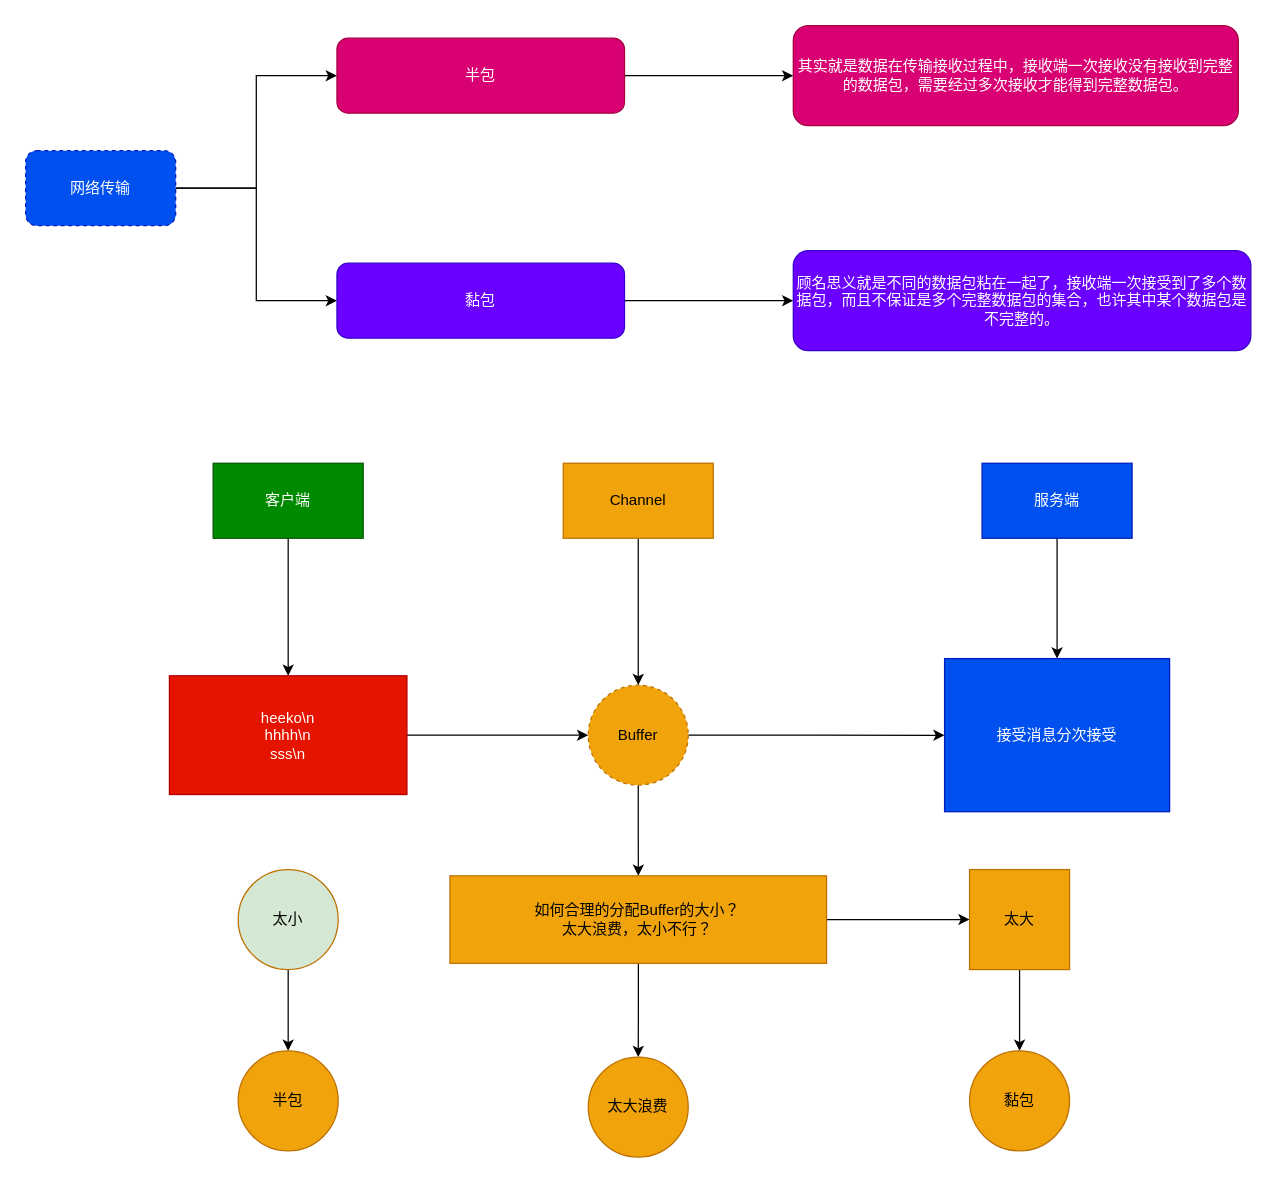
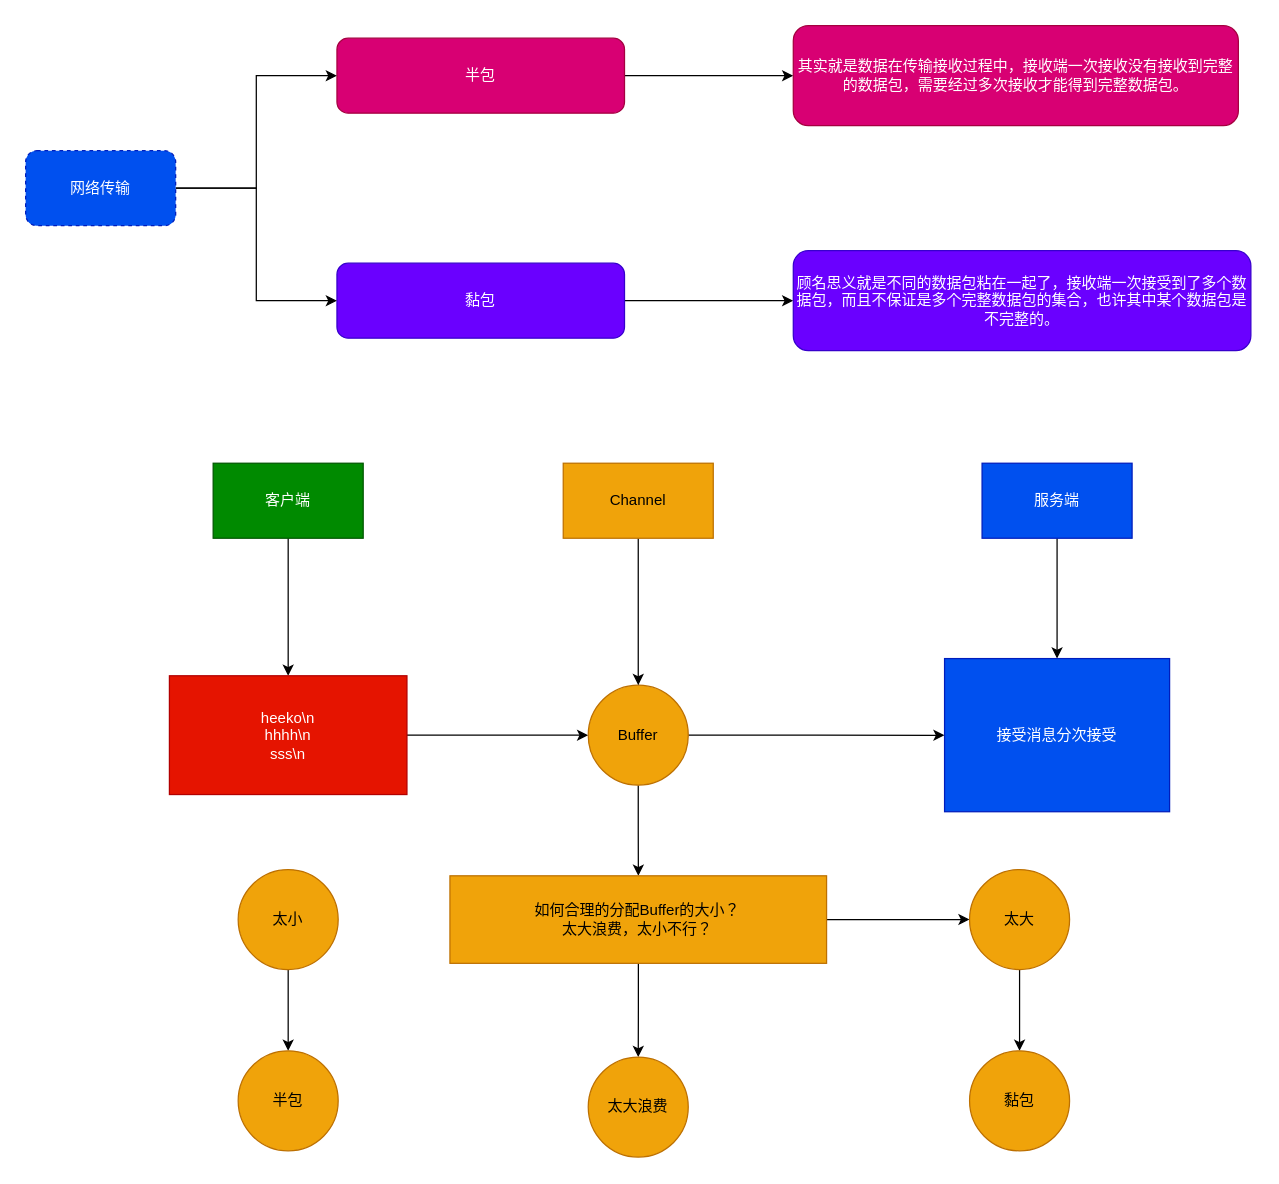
node "Buffer": style dashed -> solid
node "太小": fillcolor #d5e8d4 -> #f0a30a
node "太大": shape rectangle -> ellipse
